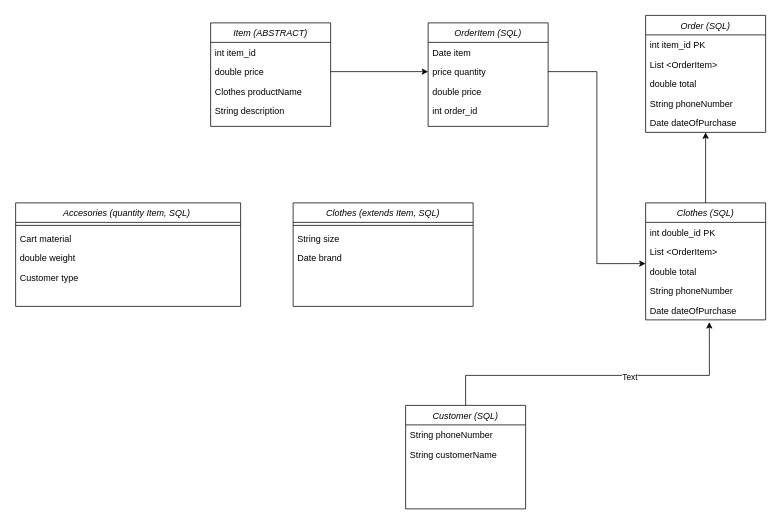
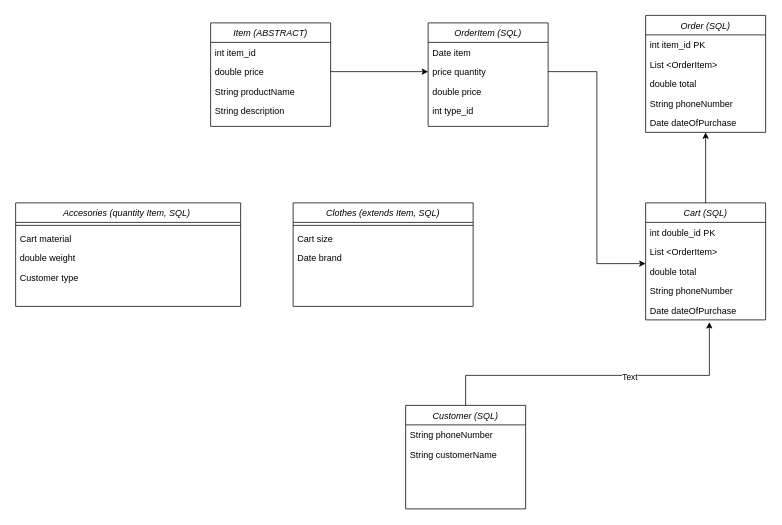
node "Clothes productName": label "Clothes productName" -> "String productName"
node "int order_id": label "int order_id" -> "int type_id"
node "Clothes (SQL)": label "Clothes (SQL)" -> "Cart (SQL)"
node "String size": label "String size" -> "Cart size"
